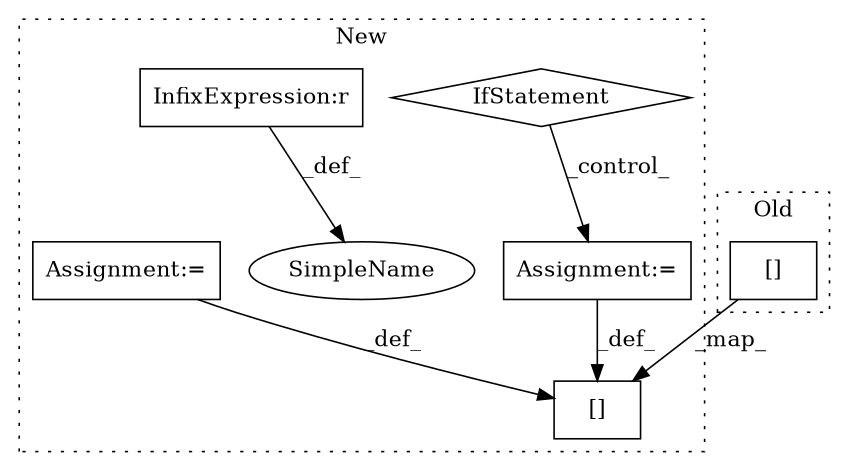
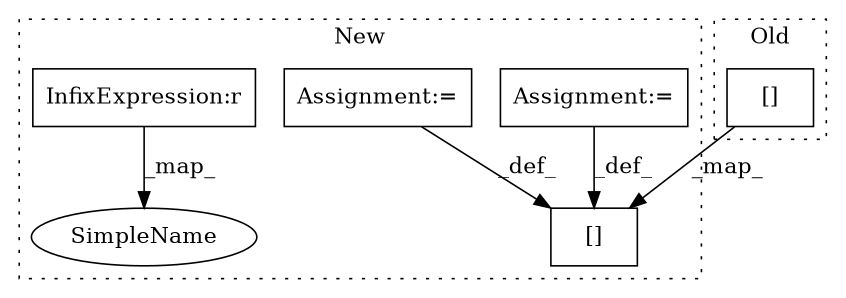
node "IfStatement": removed
edge "InfixExpression:r" -> "SimpleName": label "_def_" -> "_map_"
